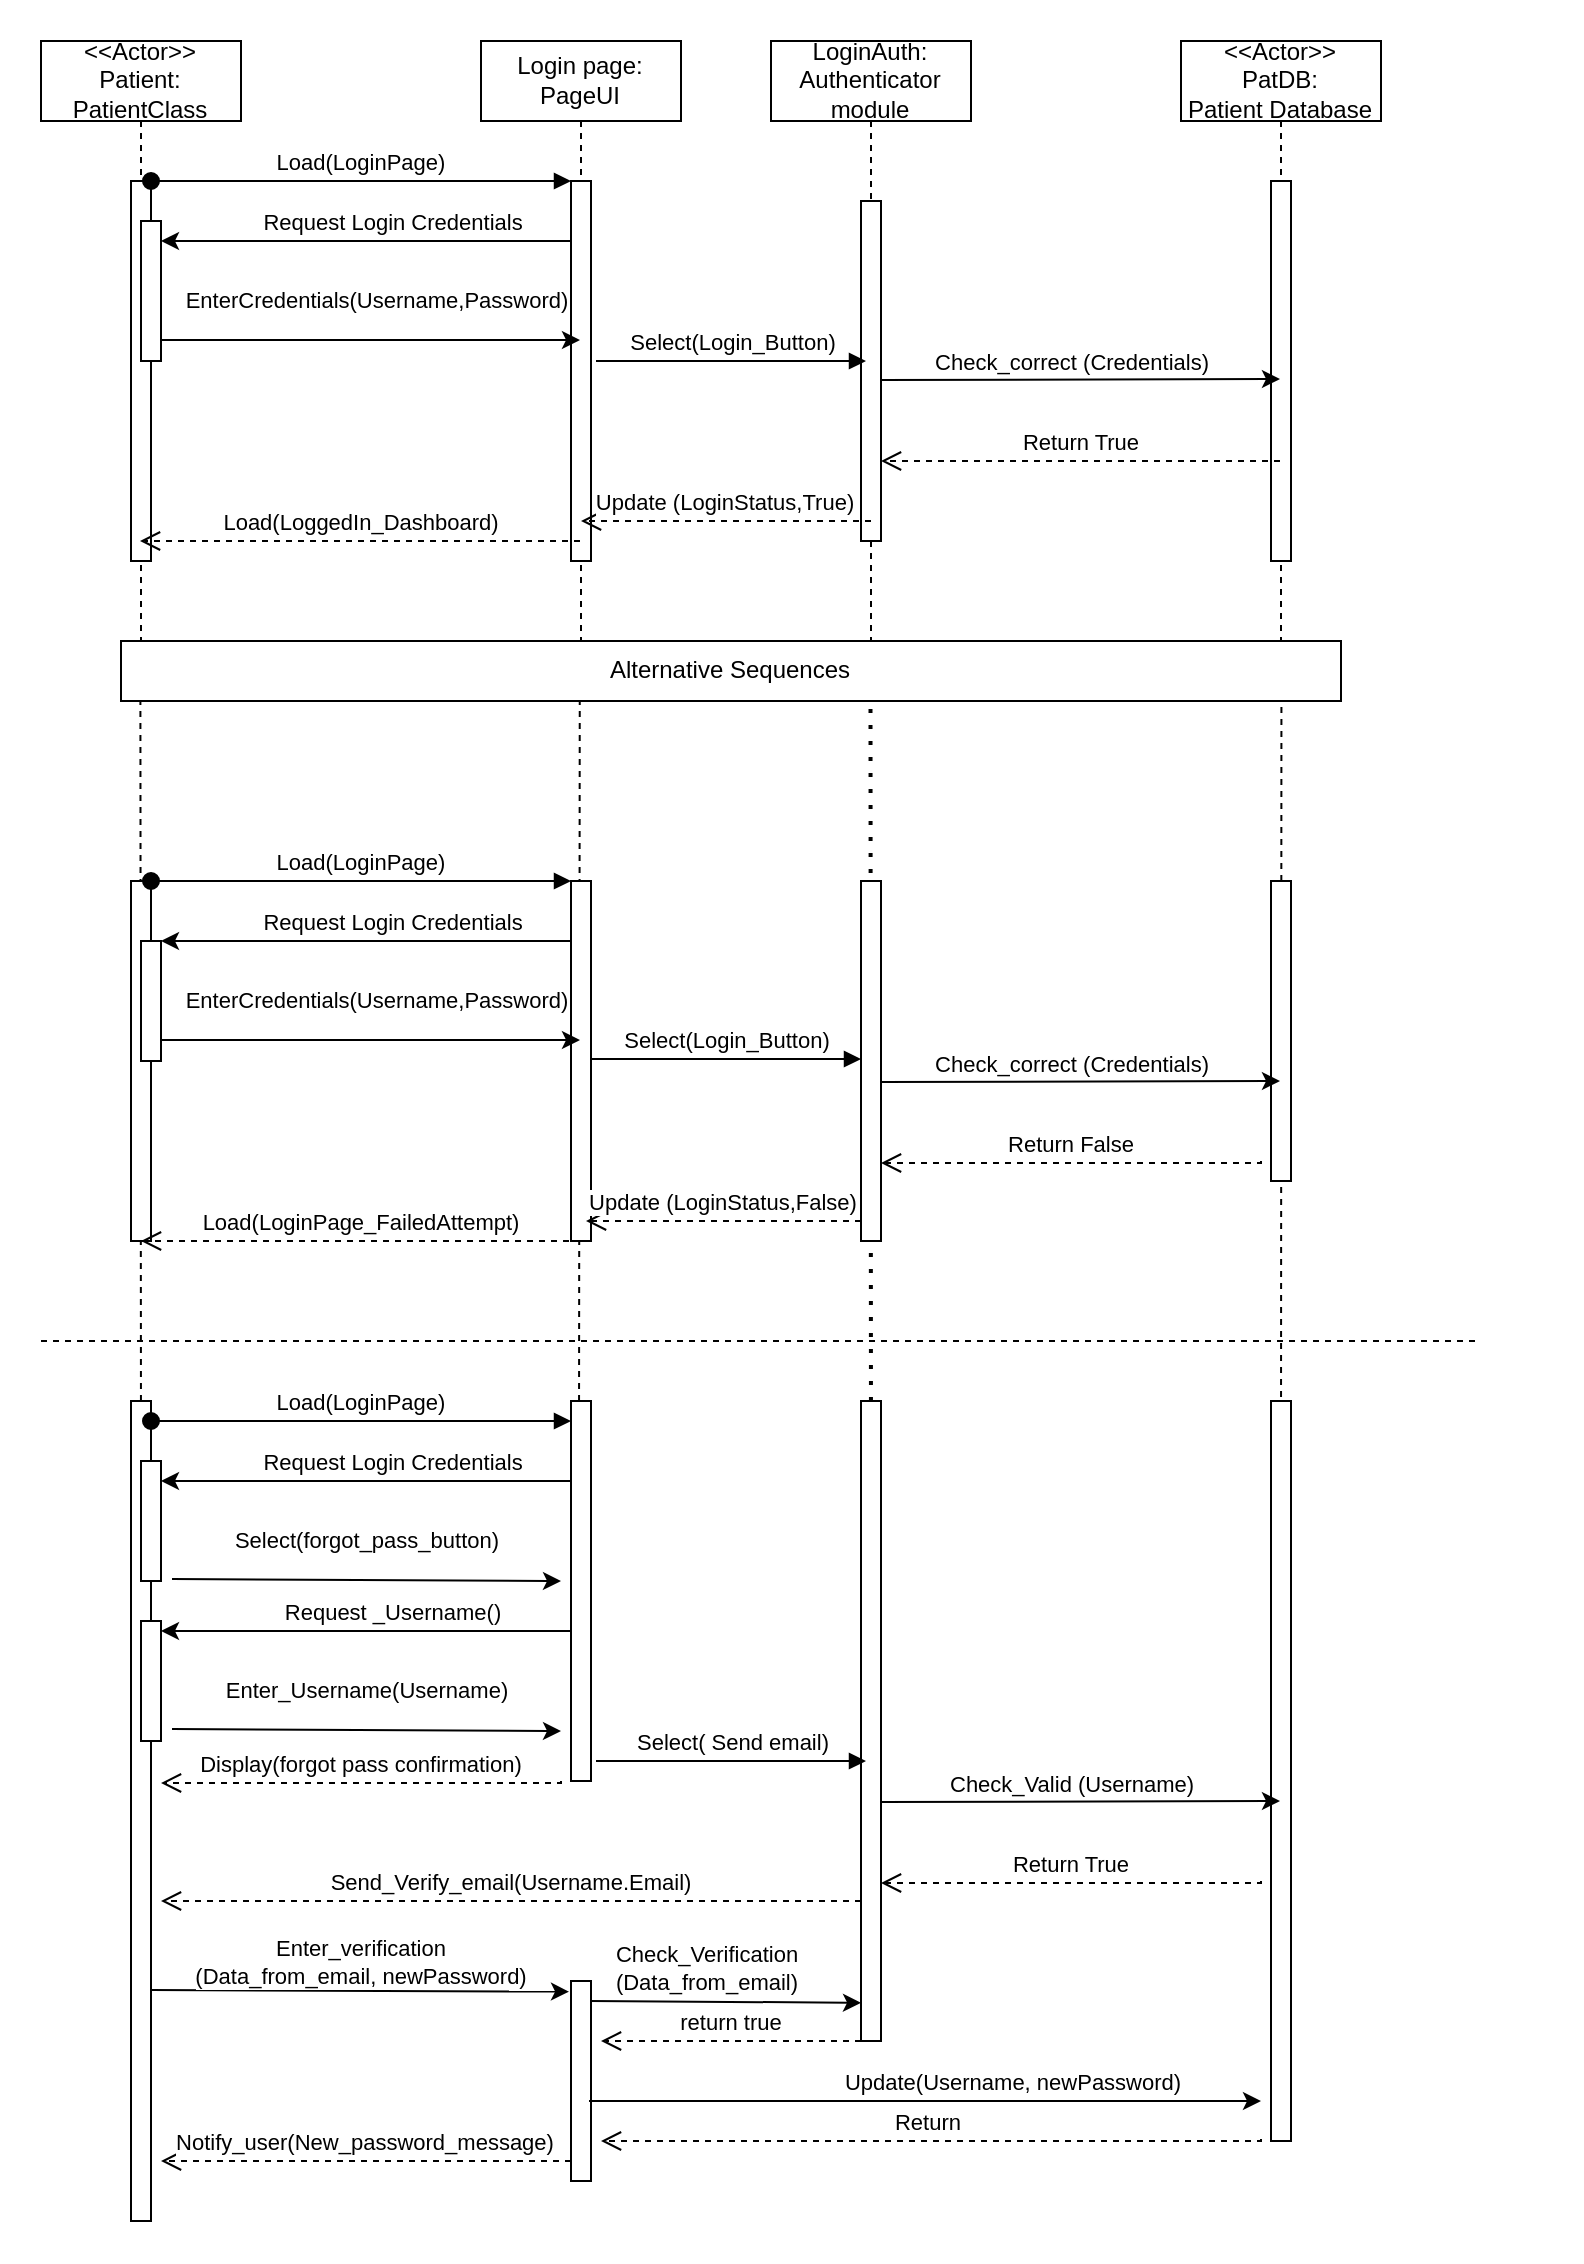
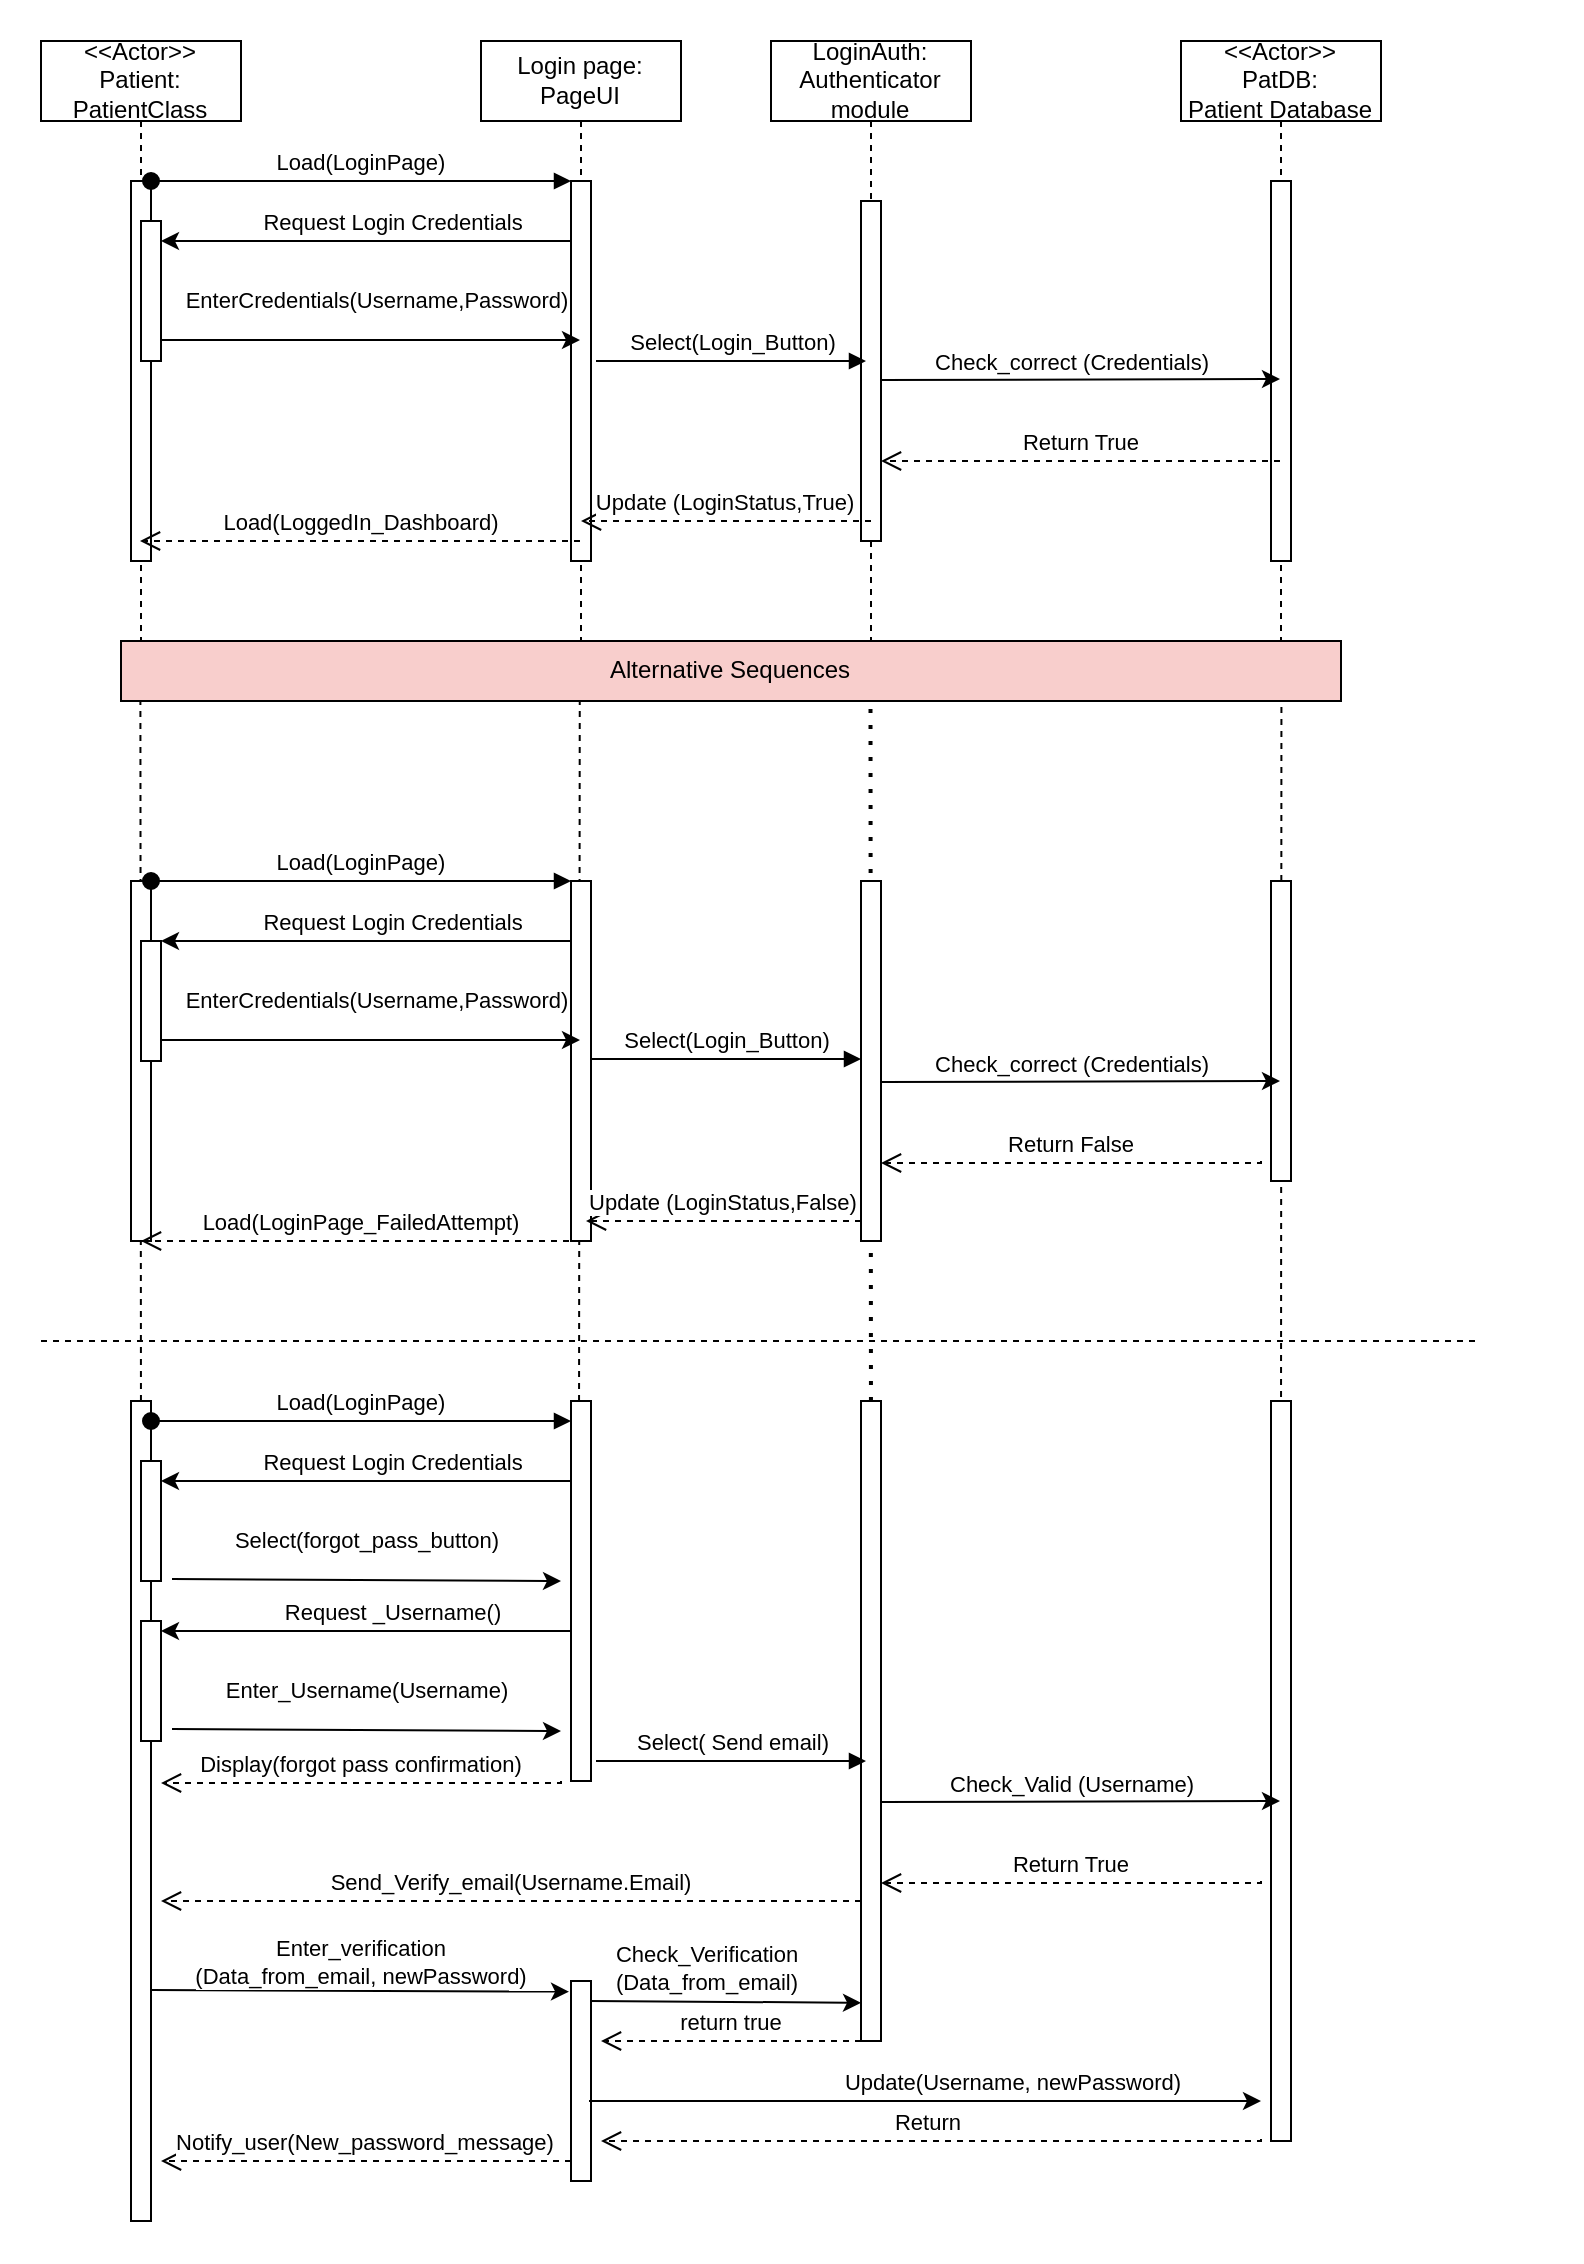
node "Alternative Sequences": fillcolor #ffffff -> #f8cecc
